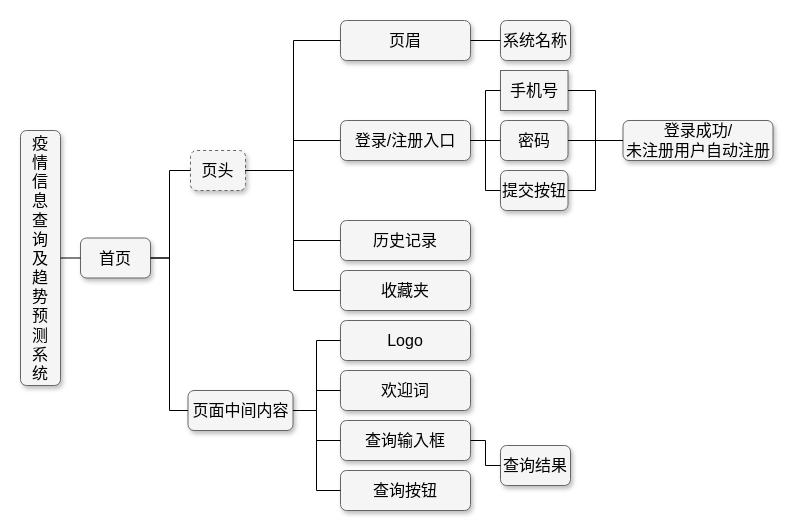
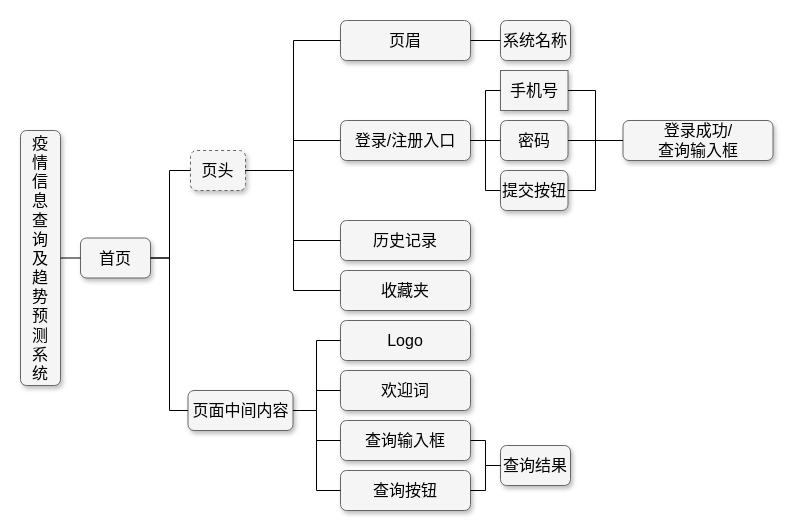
node "登录成功/ 未注册用户自动注册": label "登录成功/ 未注册用户自动注册" -> "登录成功/ 查询输入框"
edge "查询结果" -- "查询按钮": added
